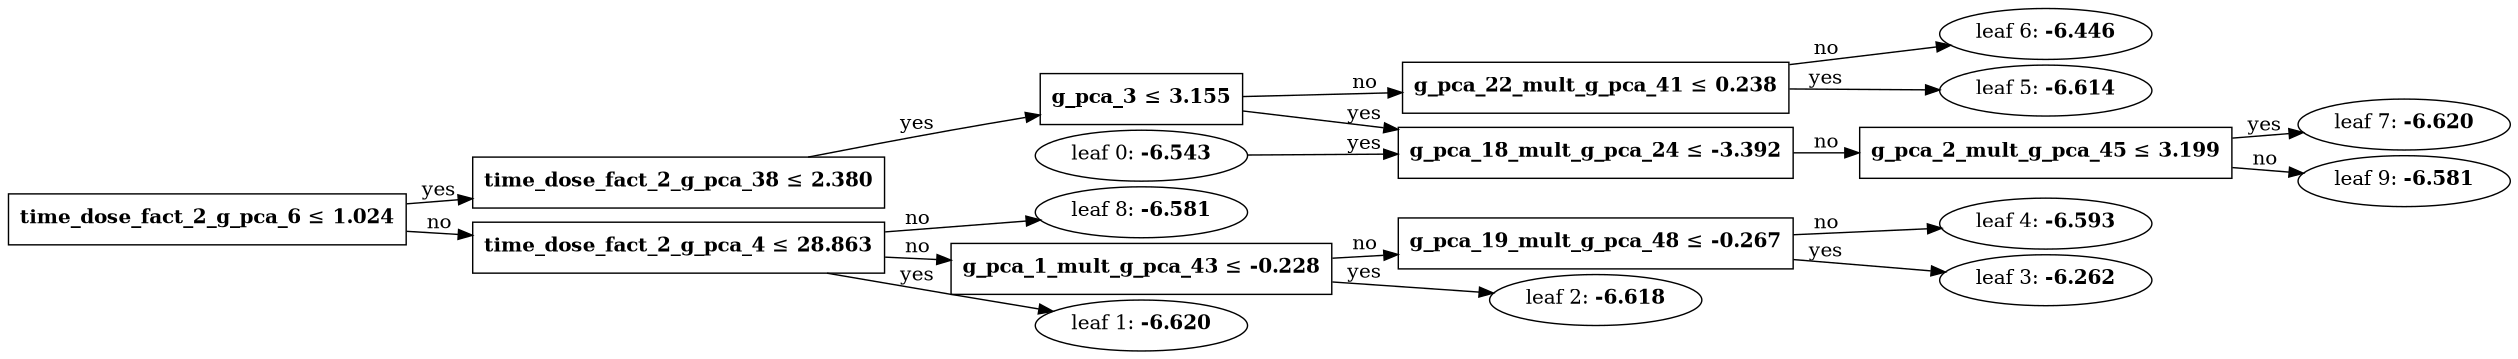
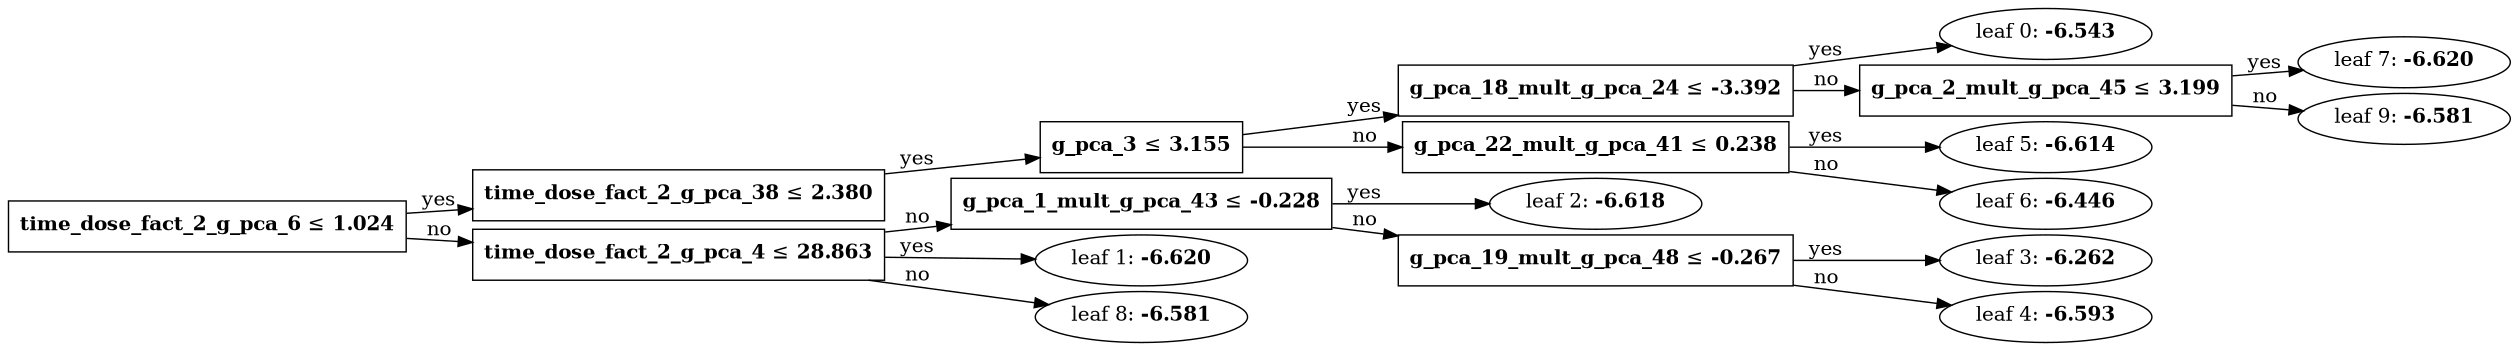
edge "leaf 0:" -> "g_pca_18_mult_g_pca_24": reversed
